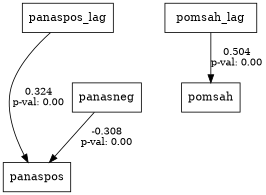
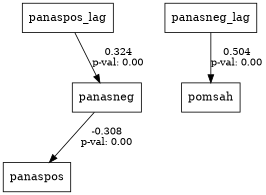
node "pomsah_lag": label "pomsah_lag" -> "panasneg_lag"
edge "panaspos_lag" -> "panaspos": now "panaspos_lag" -> "panasneg"
